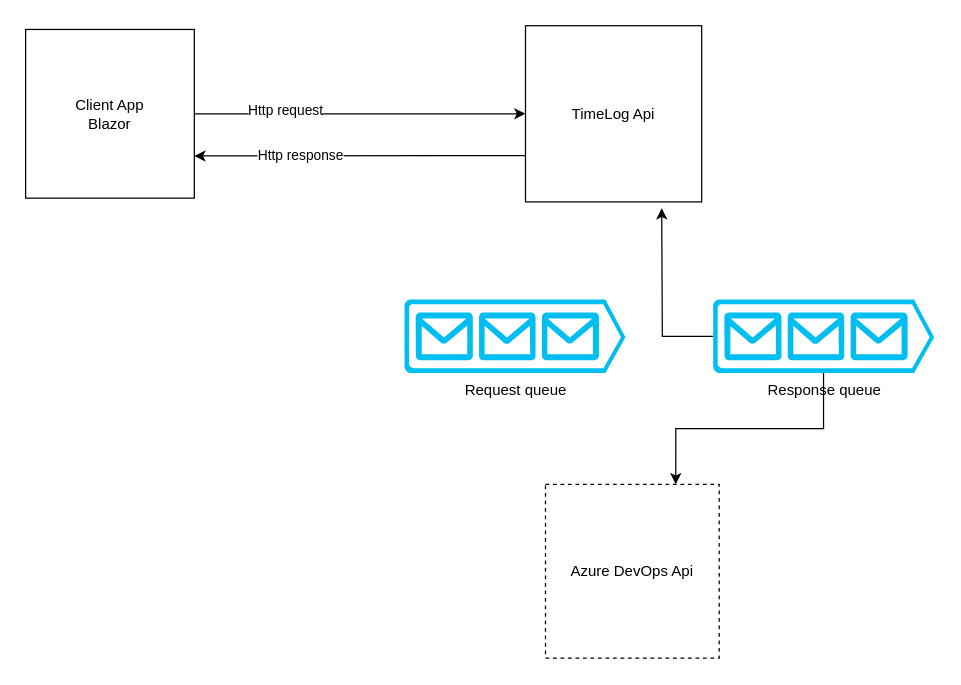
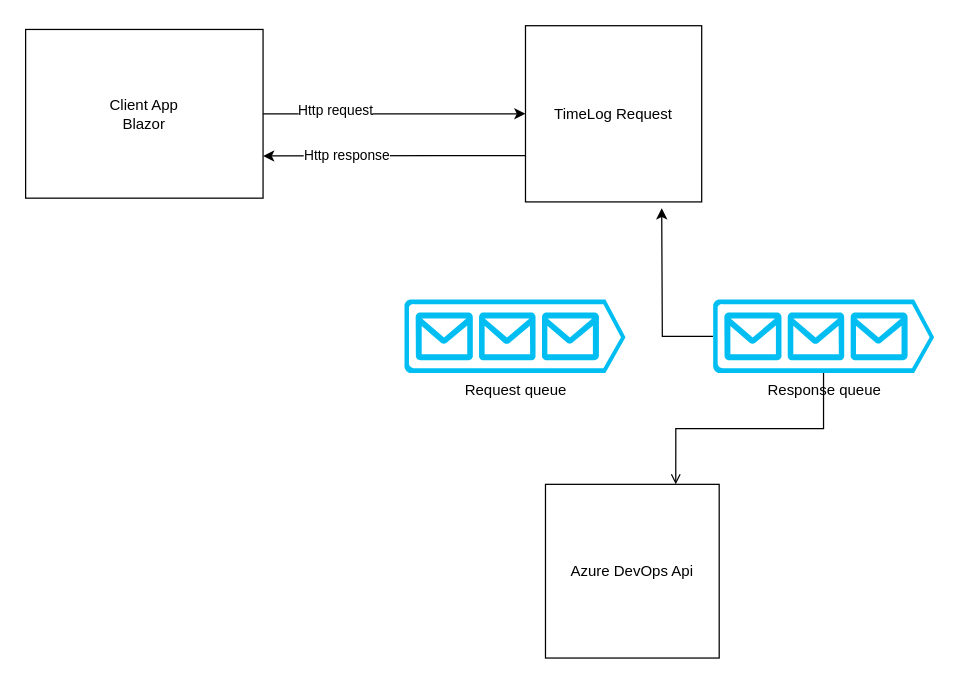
node "Client App Blazor": size 169x169 -> 238x169
node "TimeLog Api": label "TimeLog Api" -> "TimeLog Request"
edge "Response queue" -> "Azure DevOps Api": arrowhead classic -> open
node "Azure DevOps Api": style dashed -> solid
